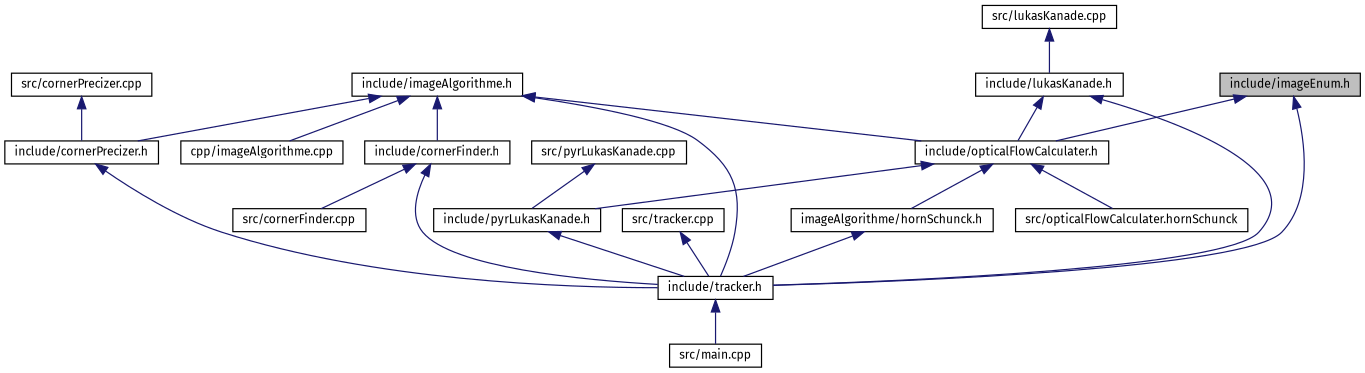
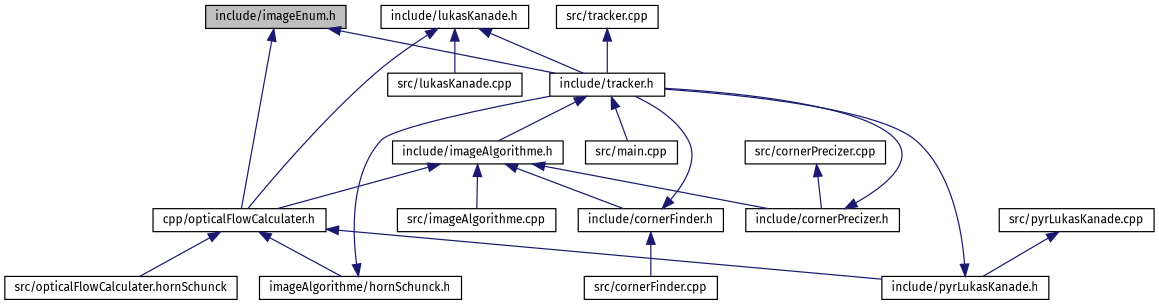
edge "include/lukasKanade.h" -> "src/lukasKanade.cpp": reversed
edge "include/tracker.h" -> "include/imageAlgorithme.h": reversed
node "cpp/imageAlgorithme.cpp": label "cpp/imageAlgorithme.cpp" -> "src/imageAlgorithme.cpp"
node "include/opticalFlowCalculater.h": label "include/opticalFlowCalculater.h" -> "cpp/opticalFlowCalculater.h"
